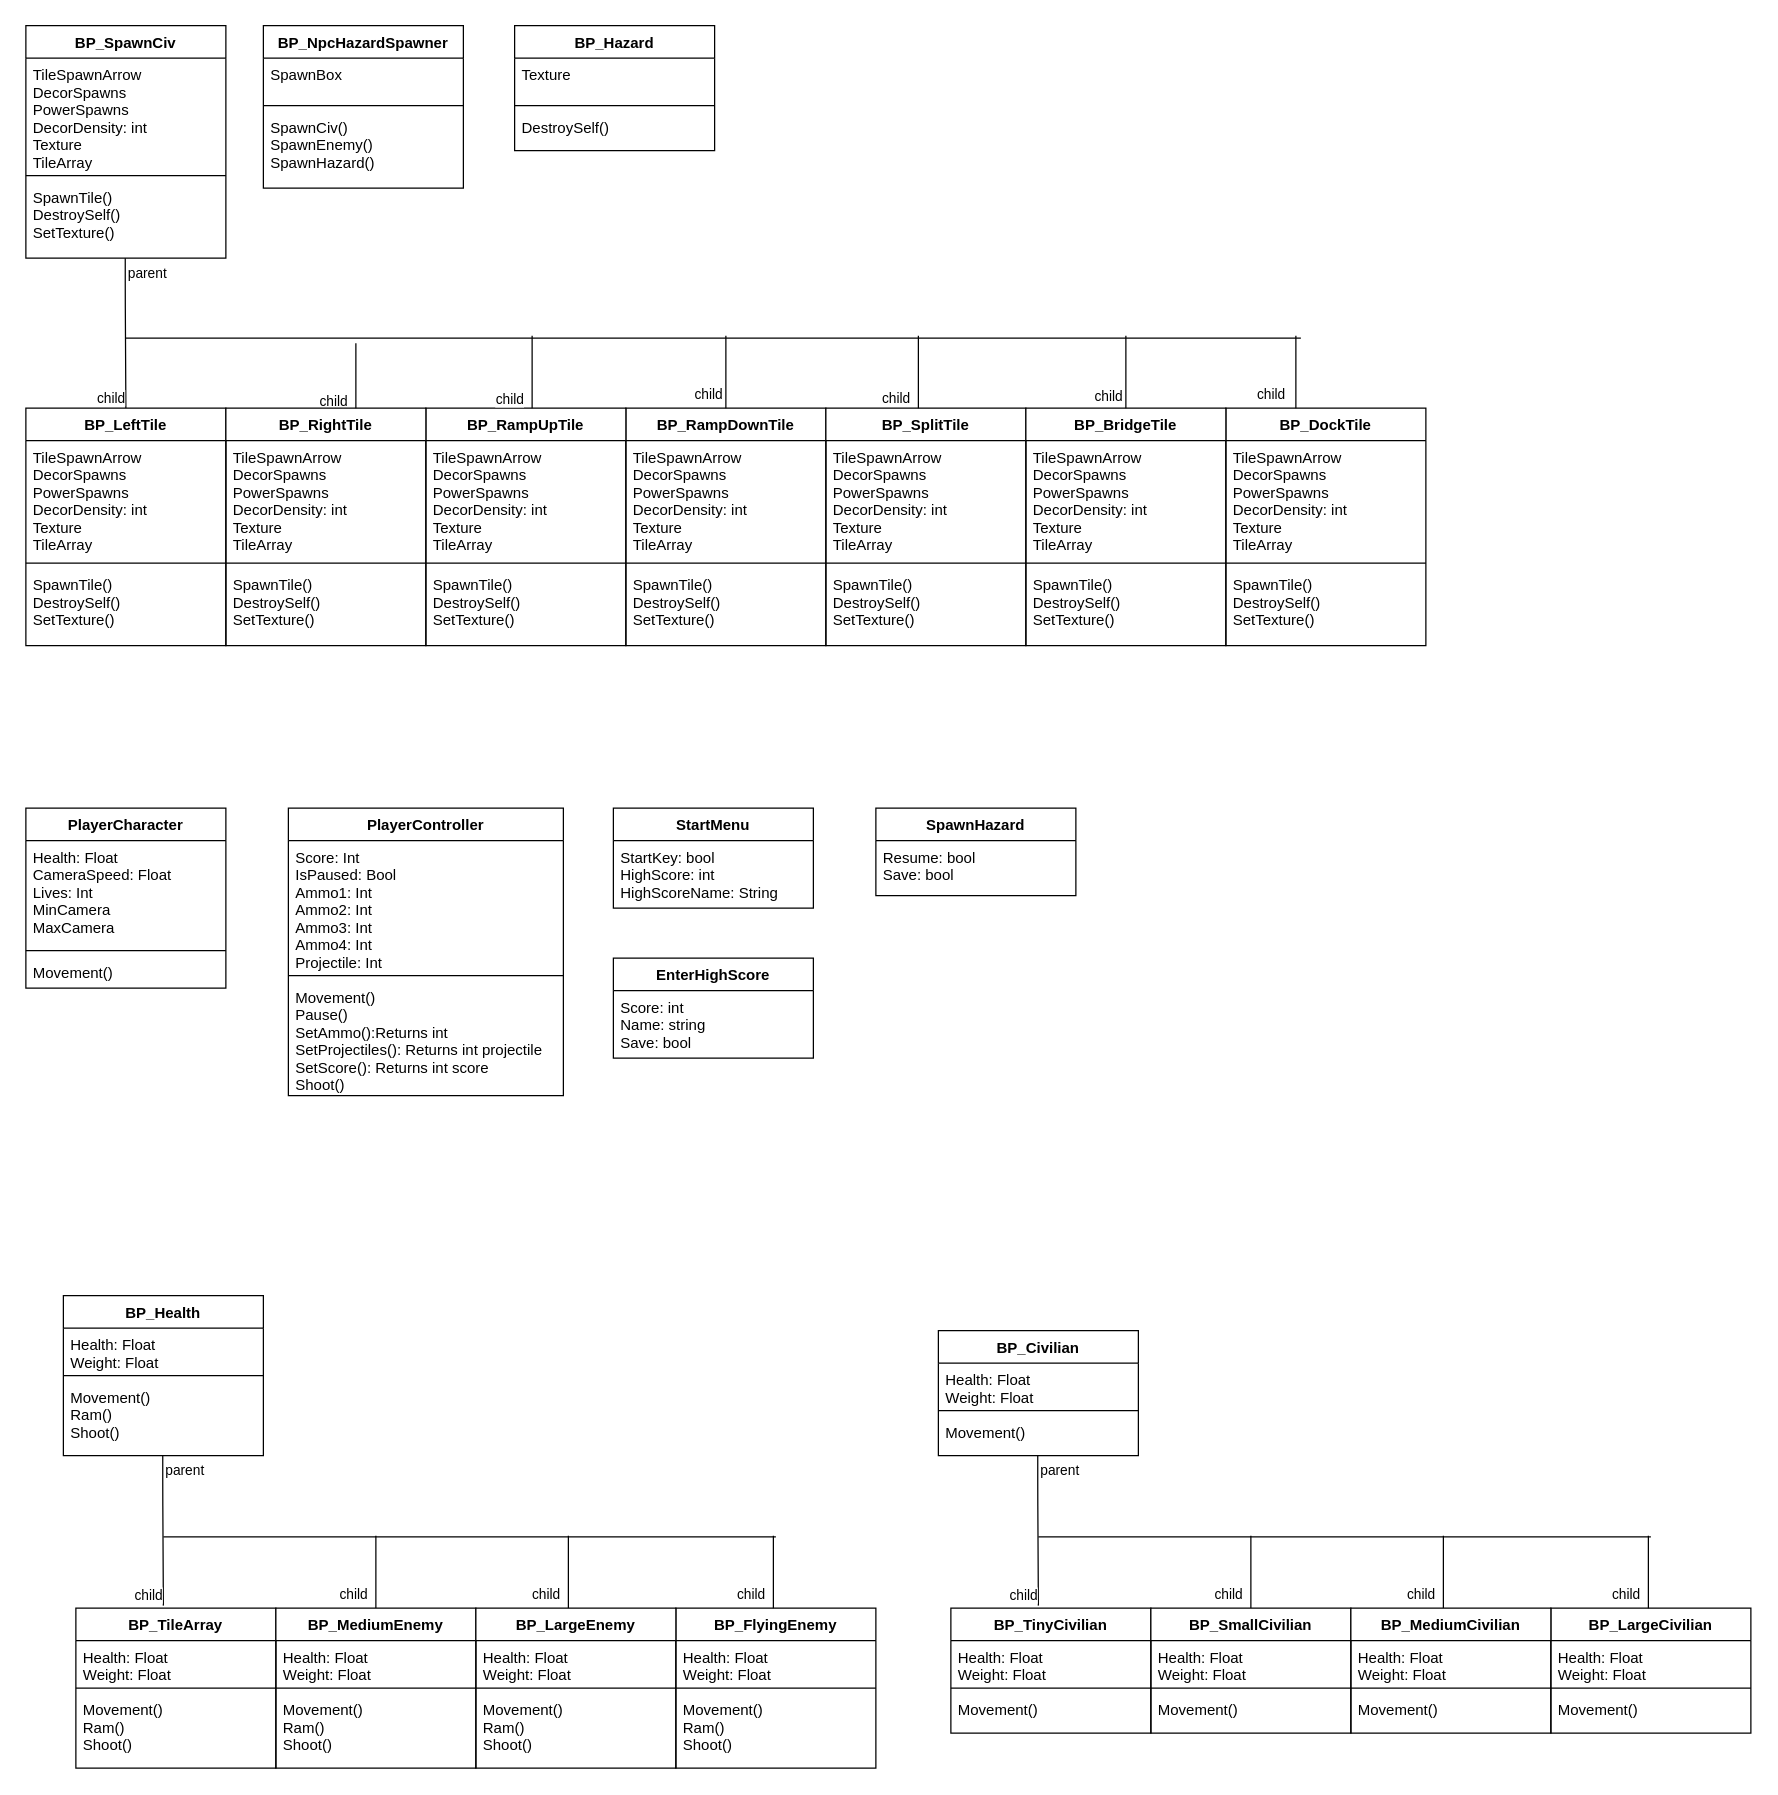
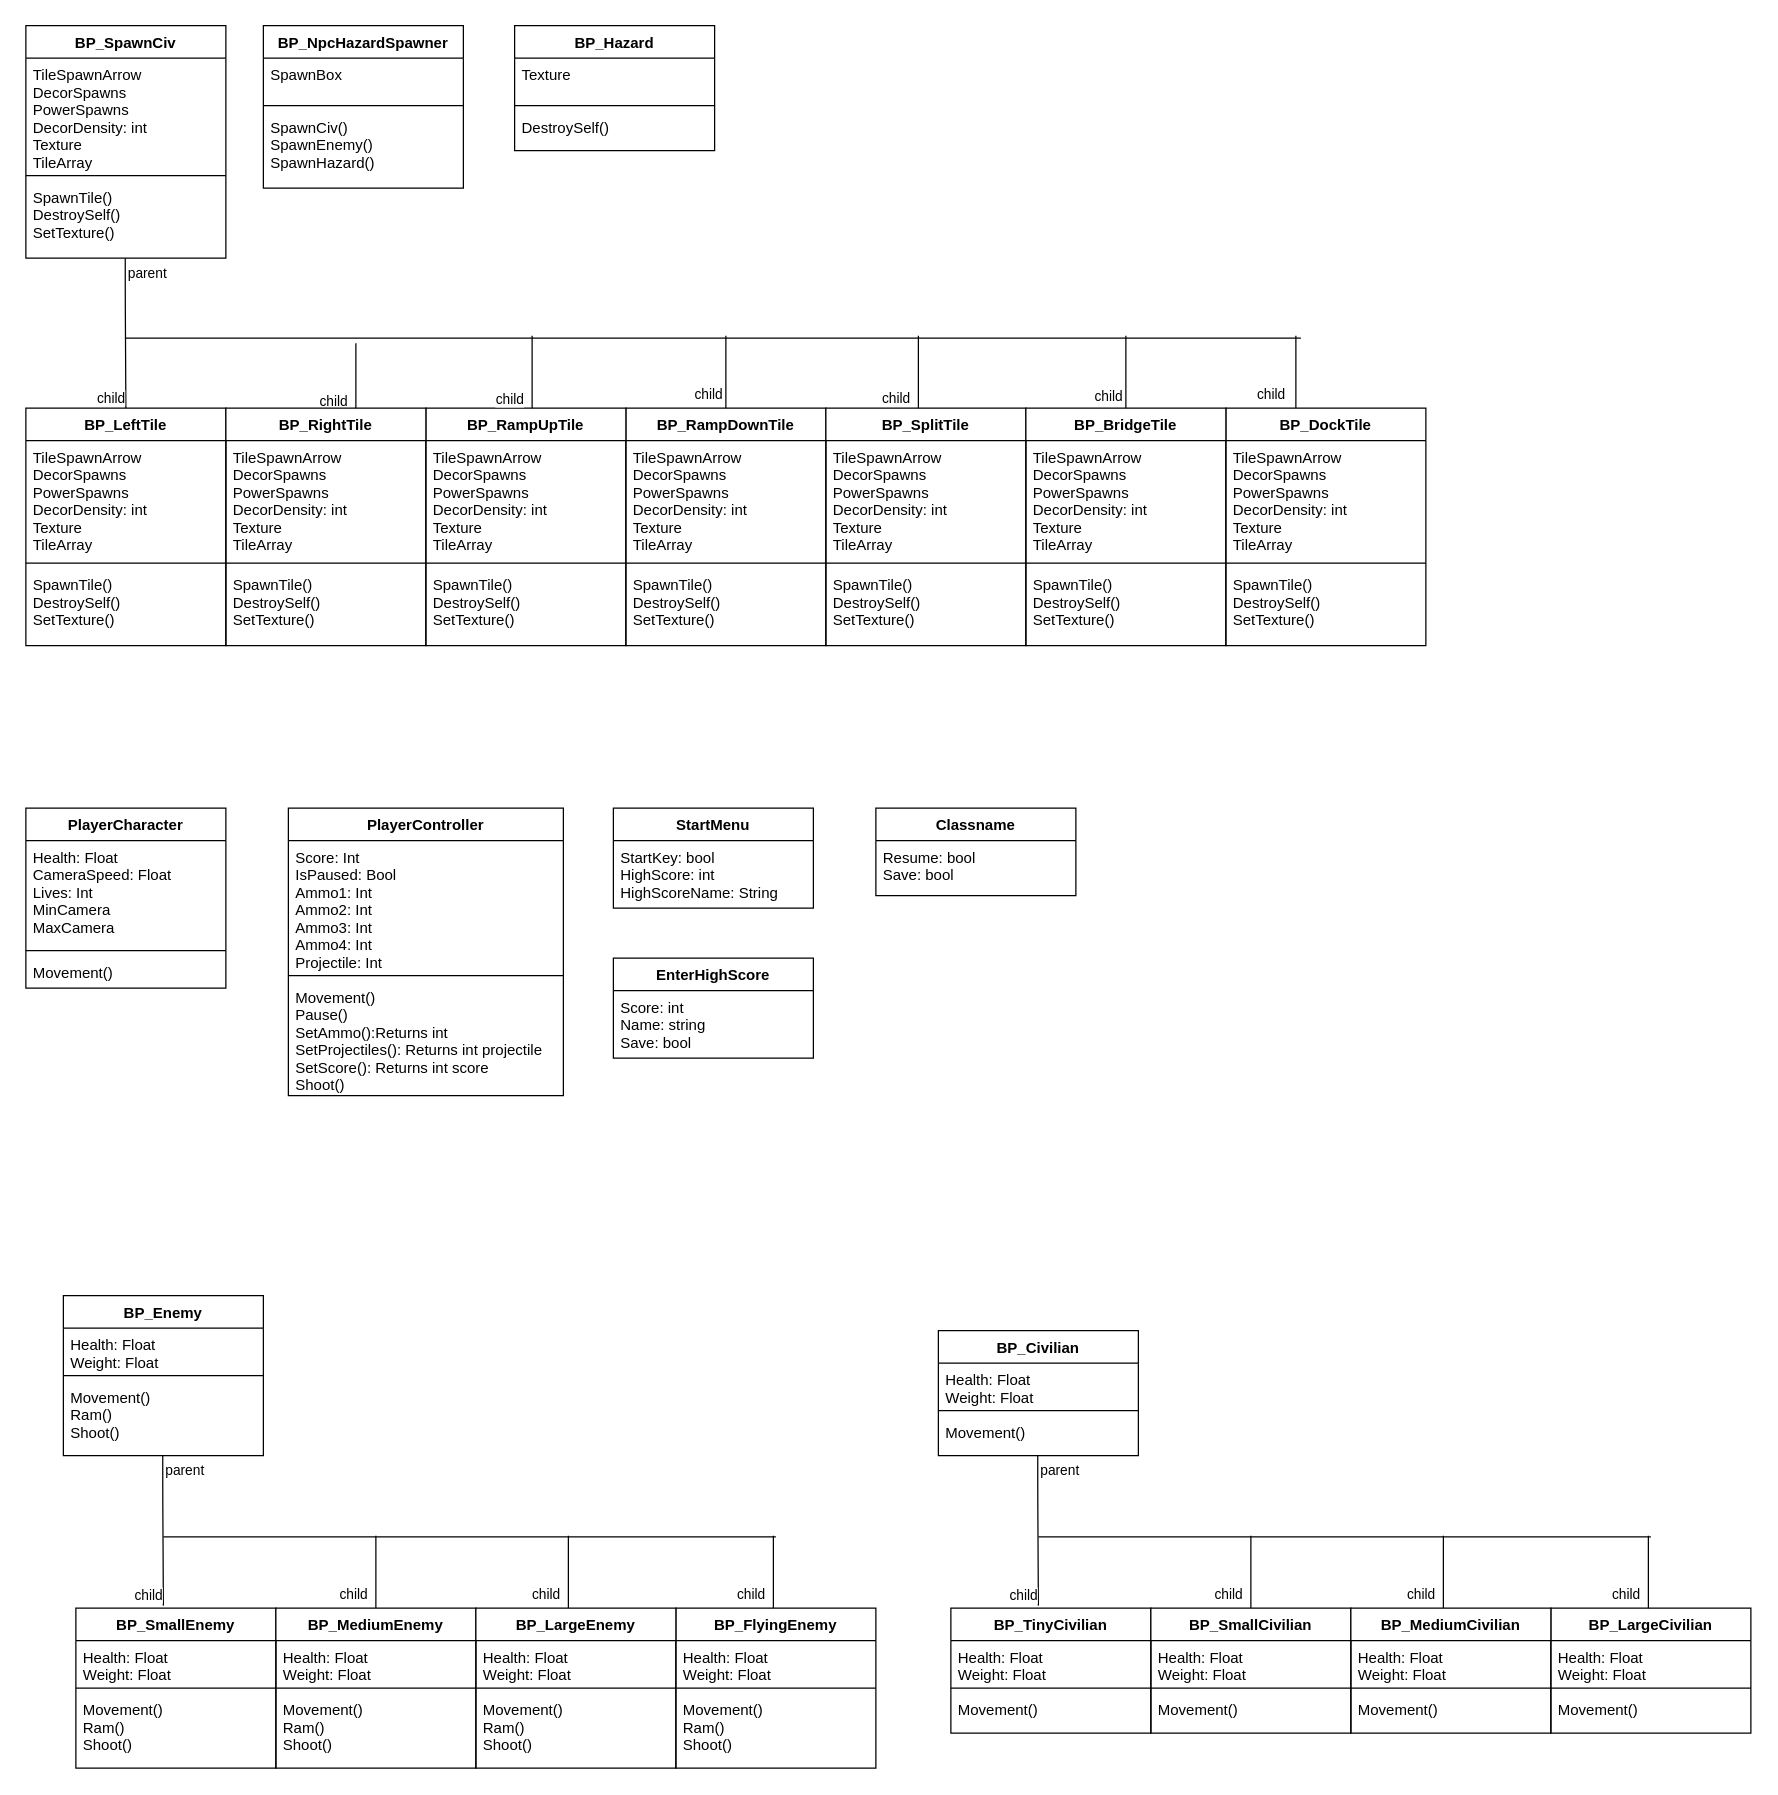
node "SpawnHazard": label "SpawnHazard" -> "Classname"
node "BP_Health": label "BP_Health" -> "BP_Enemy"
node "BP_TileArray": label "BP_TileArray" -> "BP_SmallEnemy"
